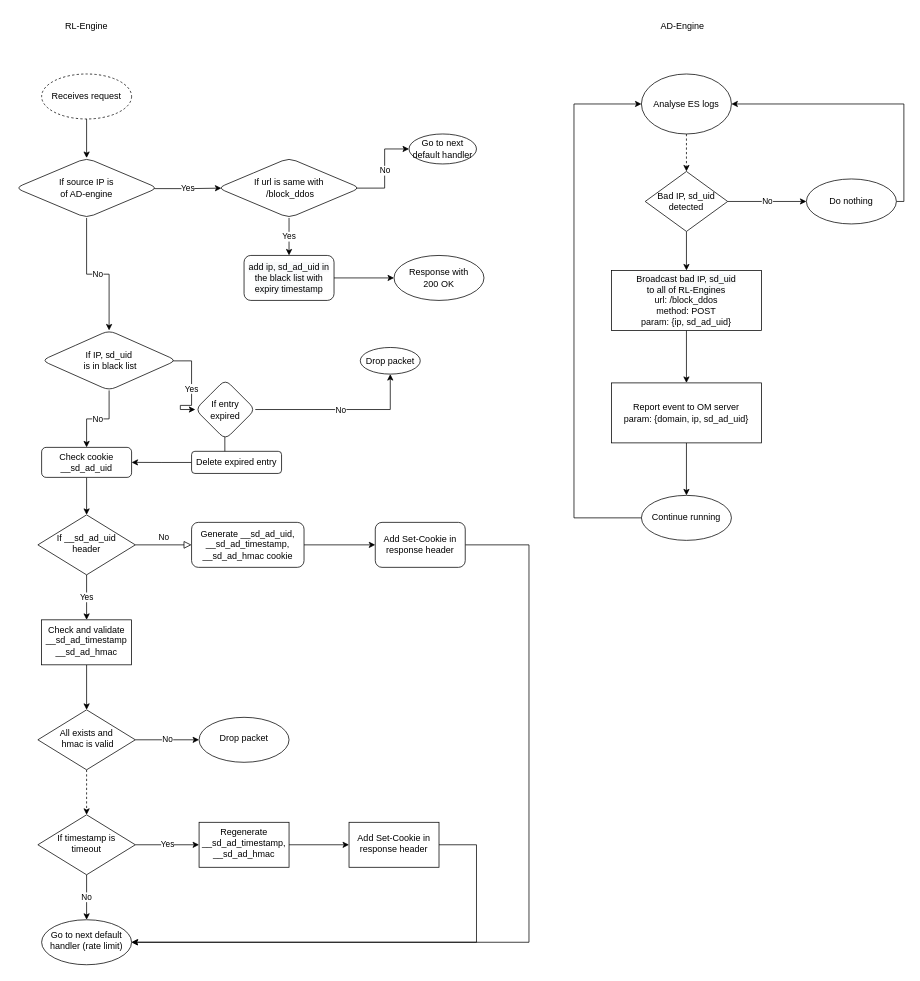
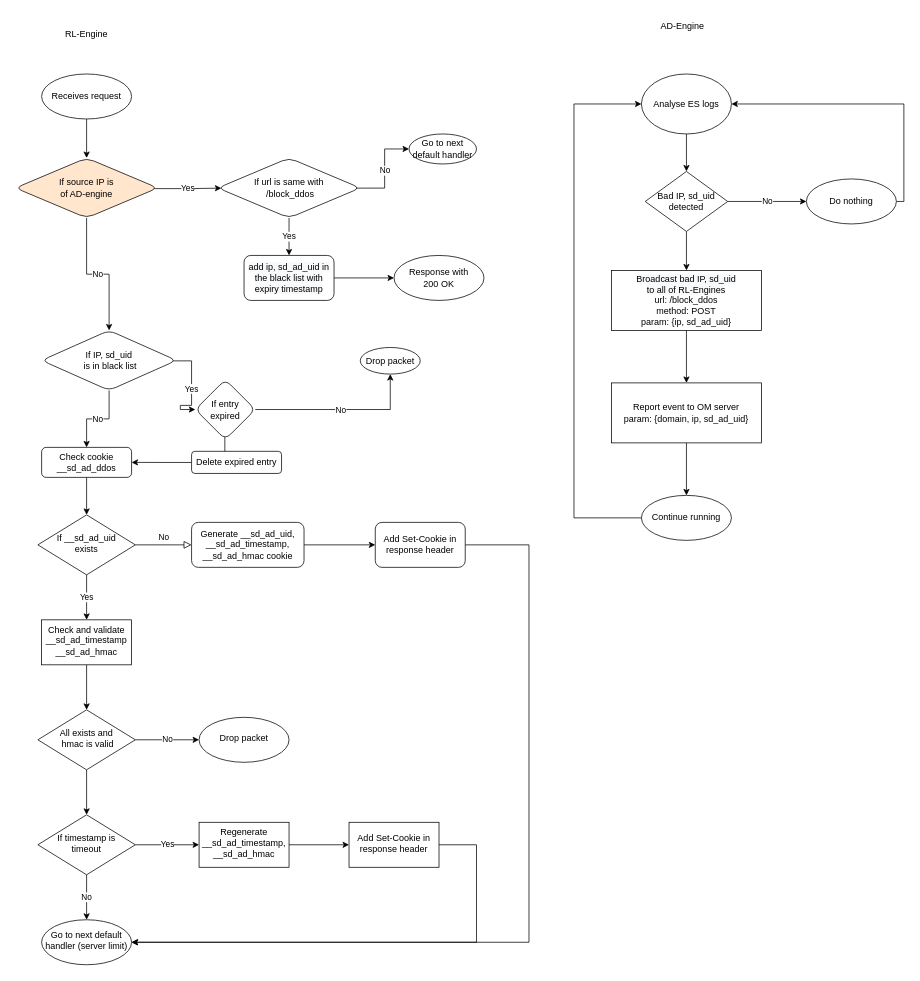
node "RL-Engine": moved (87, 27) -> (87, 34)
node "Receives request": style dashed -> solid
edge "Analyse ES logs" -> "Bad IP, sd_uid detected": style dashed -> solid
node "If source IP is of AD-engine": fillcolor #ffffff -> #ffe6cc
node "Check cookie __sd_ad_uid": label "Check cookie __sd_ad_uid" -> "Check cookie __sd_ad_ddos"
node "If __sd_ad_uid header": label "If __sd_ad_uid header" -> "If __sd_ad_uid exists"
edge "All exists and hmac is valid" -> "If timestamp is timeout": style dashed -> solid
node "Go to next default handler (rate limit)": label "Go to next default handler (rate limit)" -> "Go to next default handler (server limit)"
